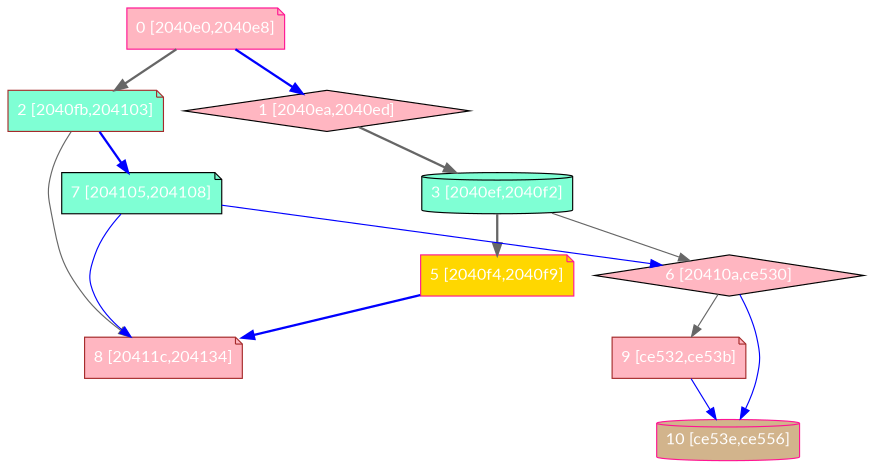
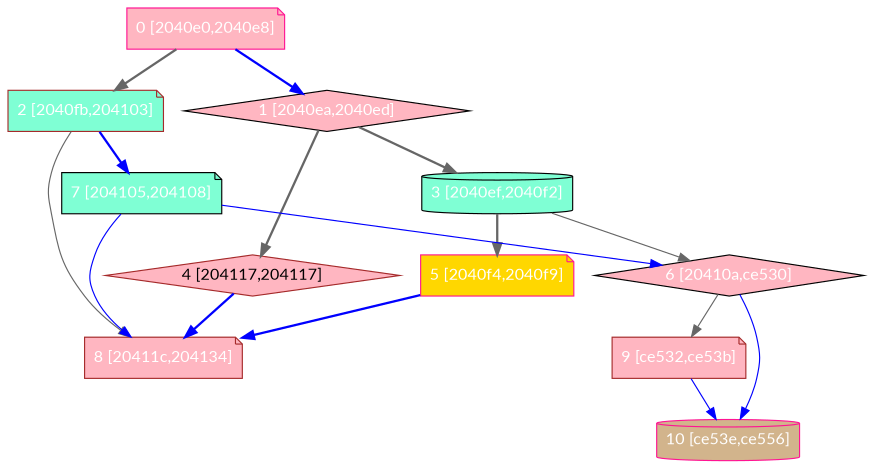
node "4 [204117,204117]": added
